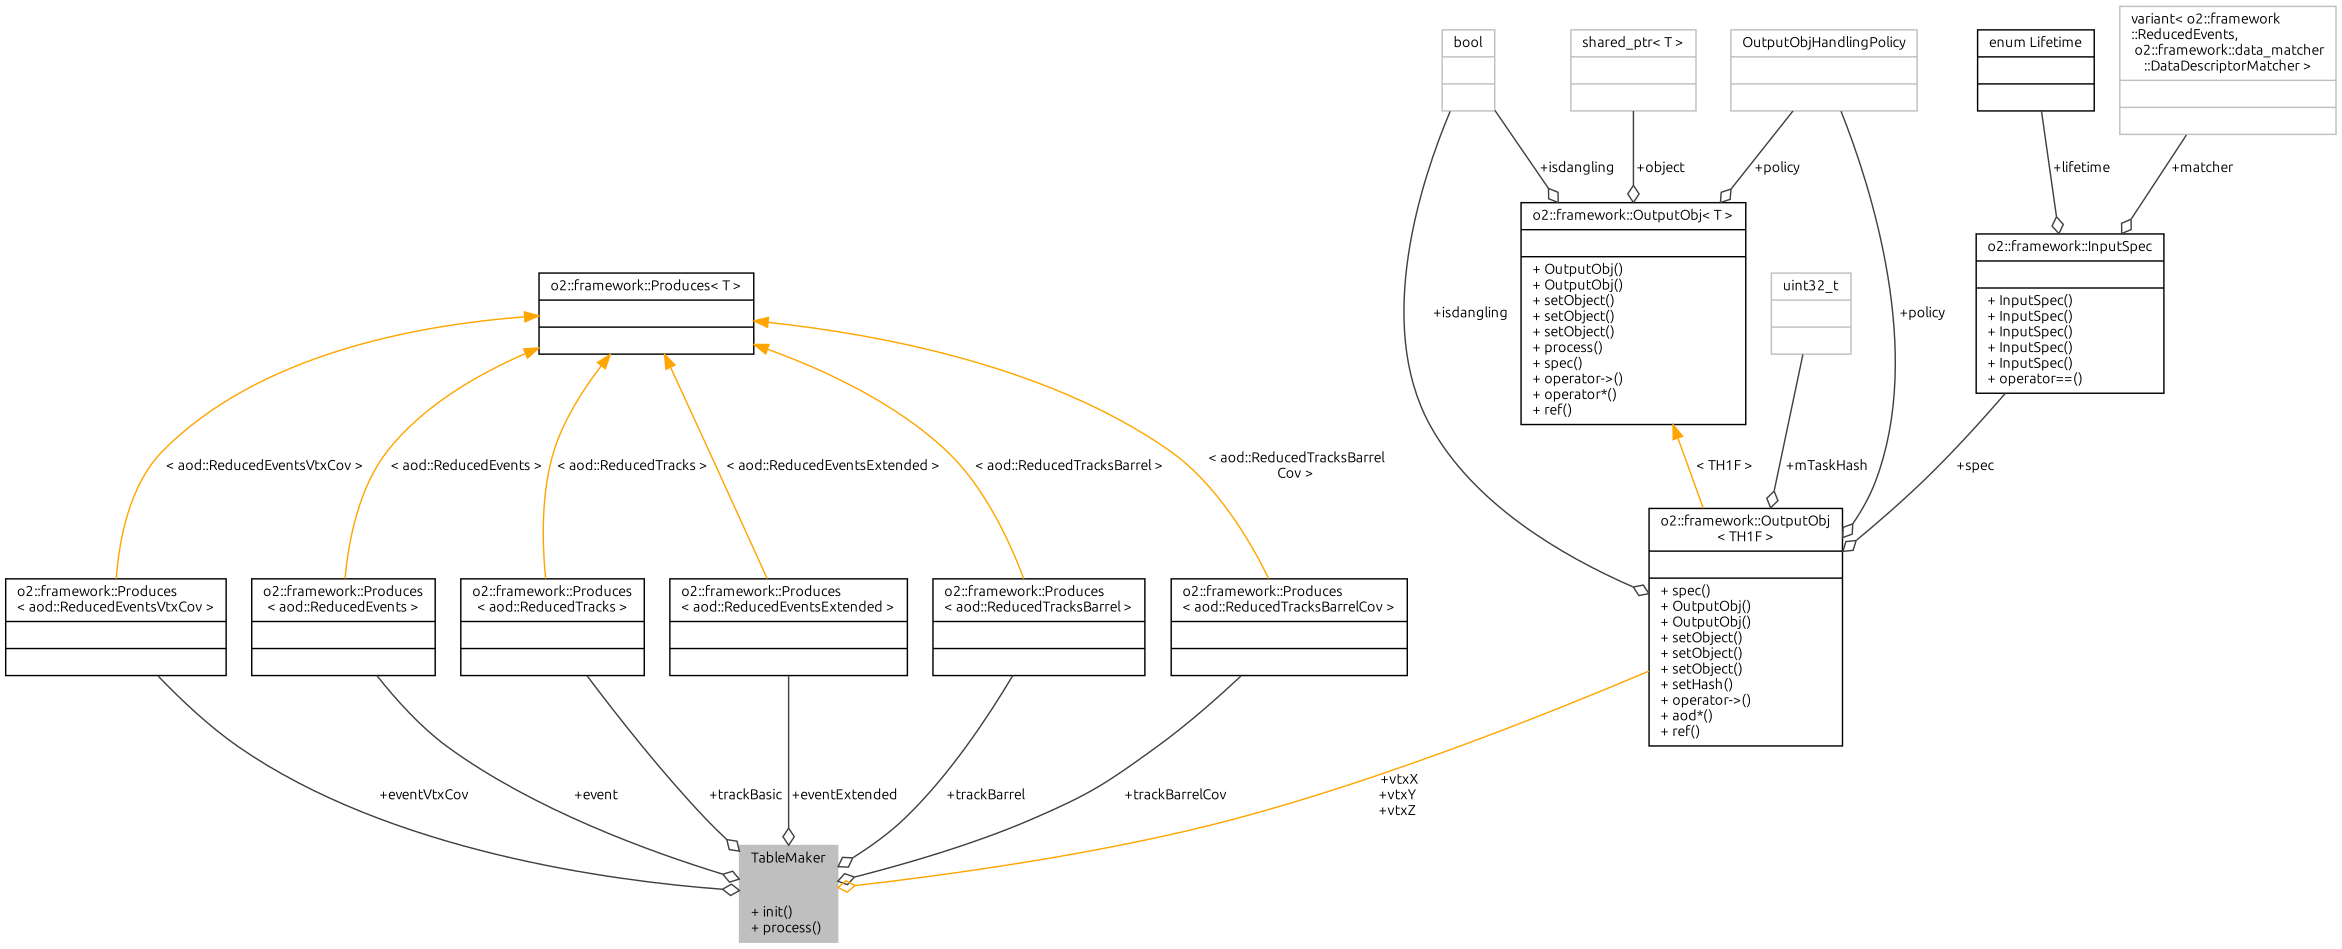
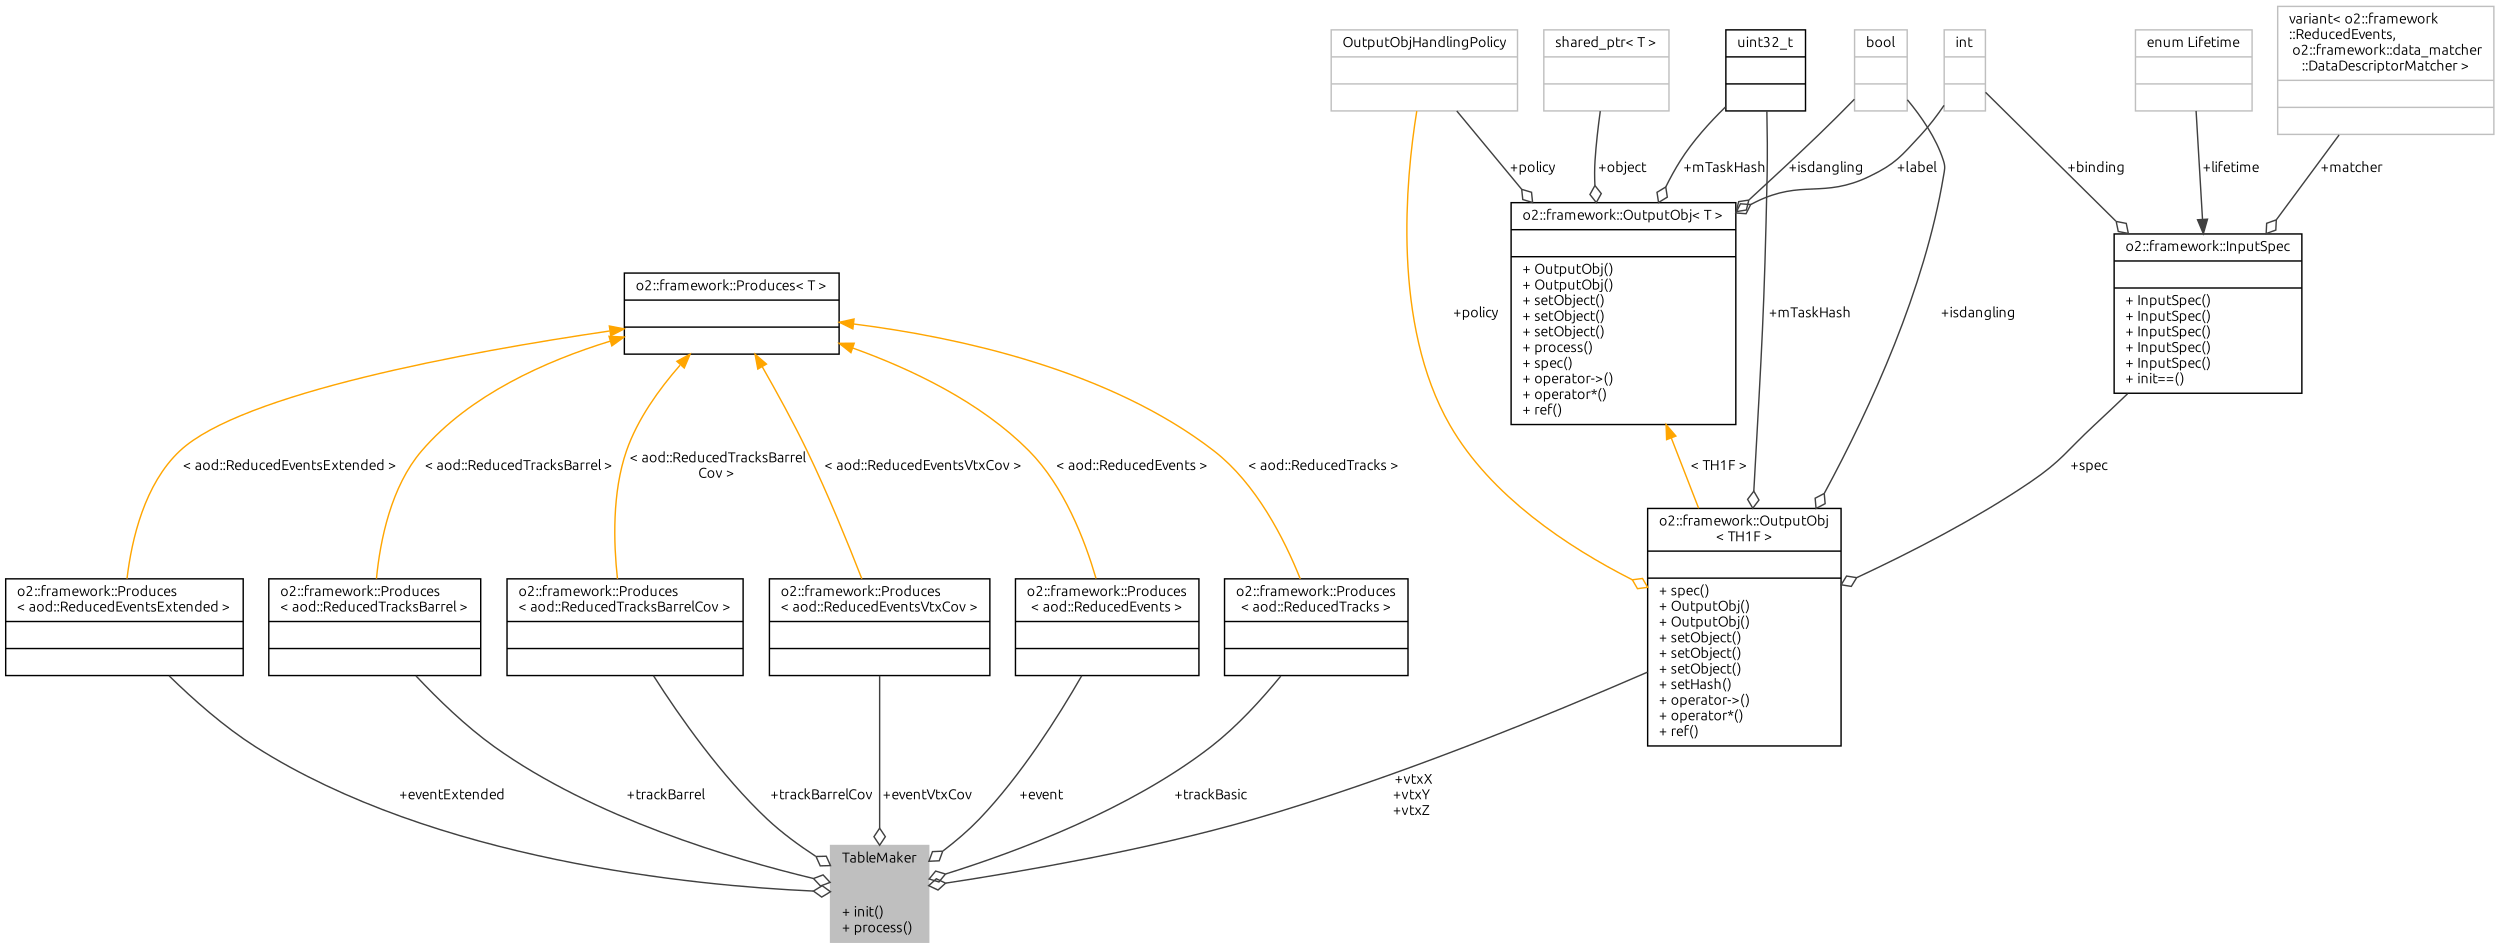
node "int": added
node "enum Lifetime": color black -> grey75
edge "uint32_t" -> "o2::framework::OutputObj< T >": added, label "+mTaskHash"
edge "enum Lifetime" -> "o2::framework::InputSpec": arrowhead odiamond -> normal
node "uint32_t": color grey75 -> black
edge "OutputObjHandlingPolicy" -> "o2::framework::OutputObj": color grey25 -> orange
node "o2::framework::InputSpec": text "+ operator==()" -> "+ init==()"
node "o2::framework::OutputObj": text "+ aod*()" -> "+ operator*()"
edge "o2::framework::OutputObj" -> "TableMaker": color orange -> grey25
